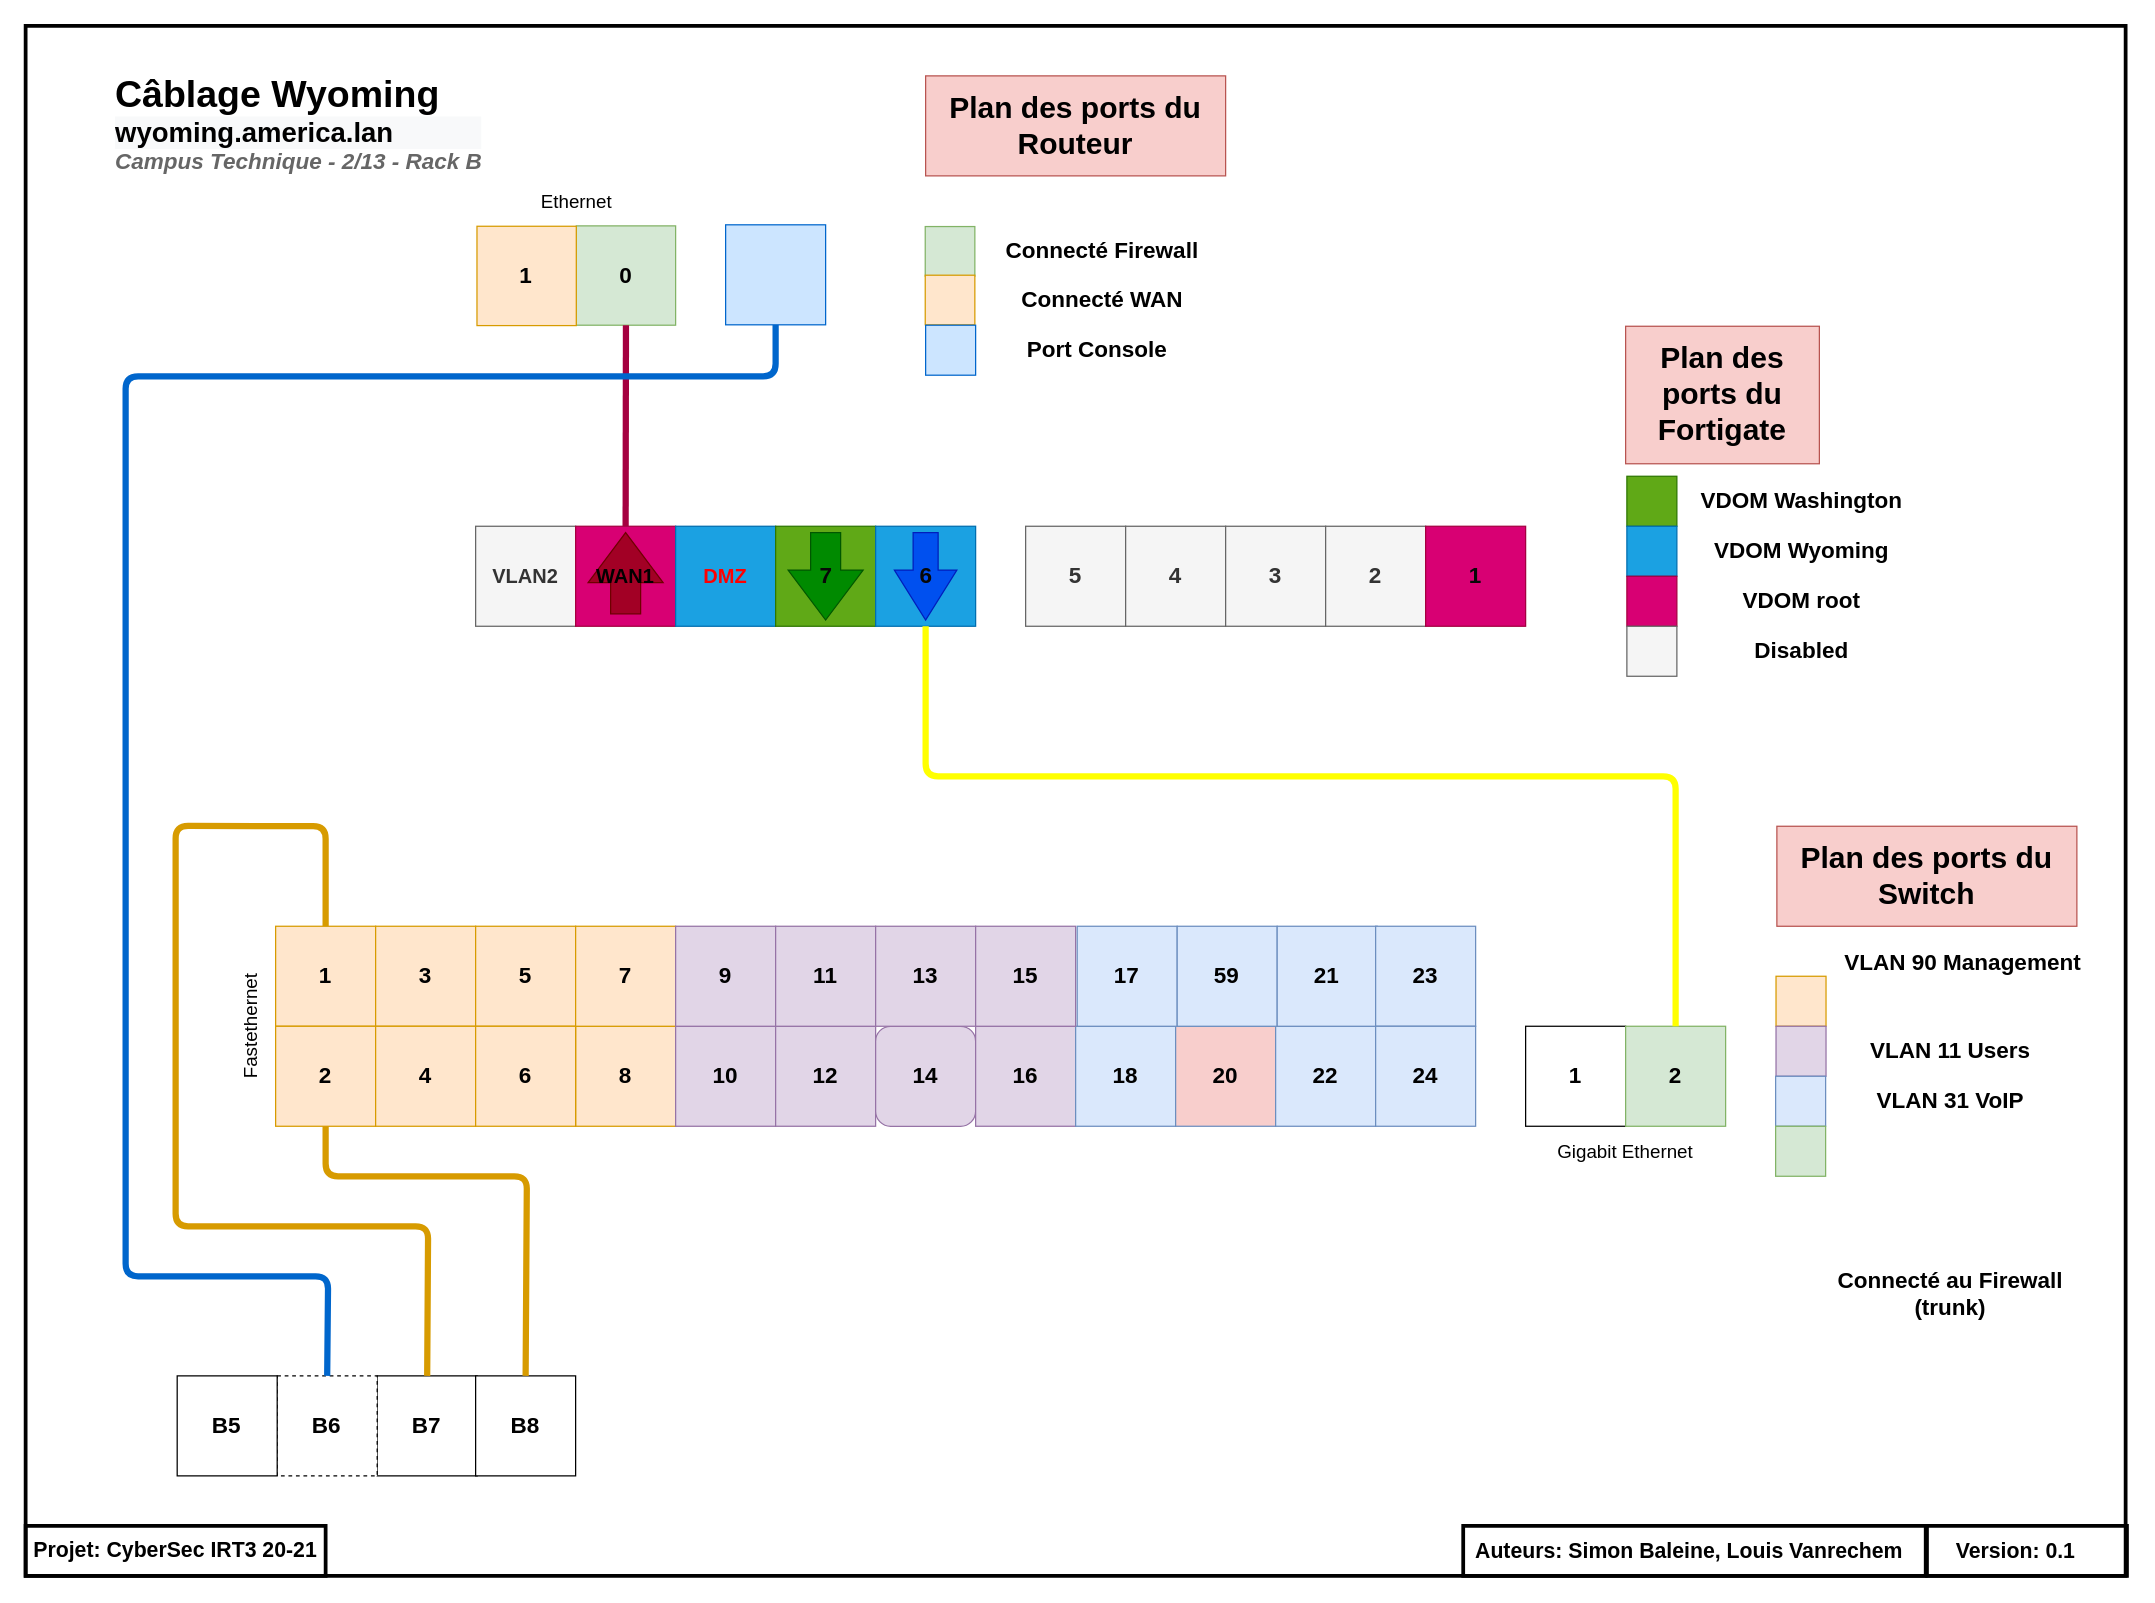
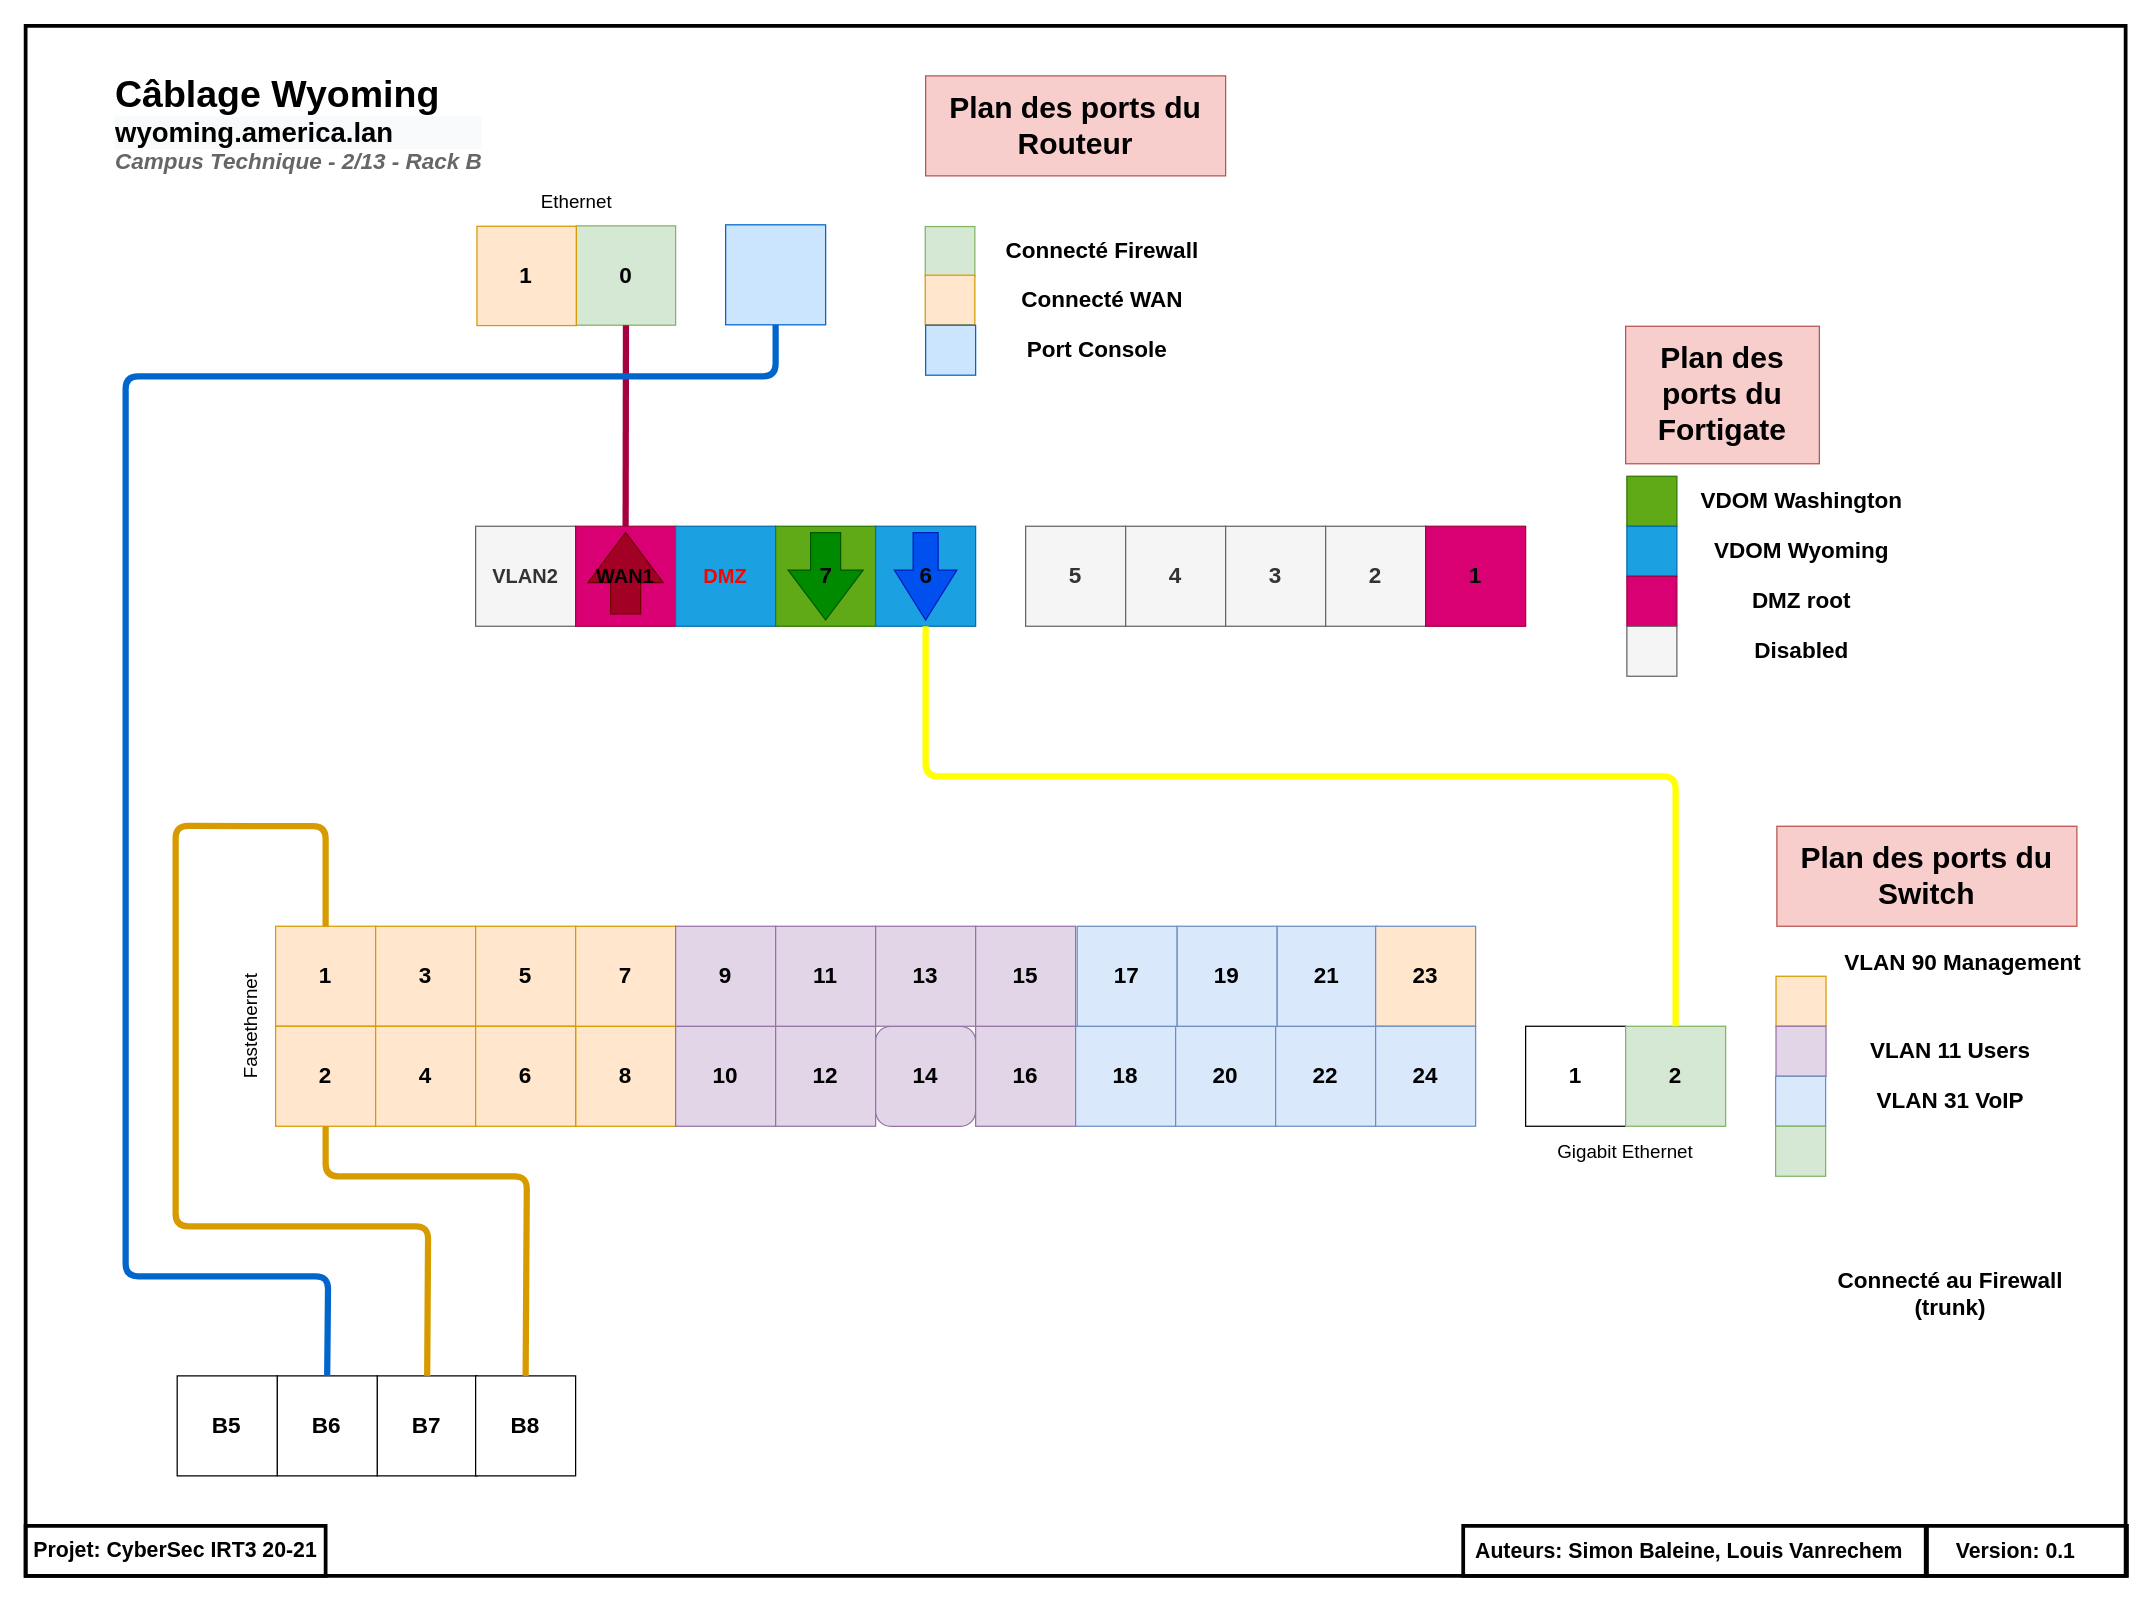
node "VDOM root": label "VDOM root" -> "DMZ root"
node "59": label "59" -> "19"
node "23": fillcolor #dae8fc -> #ffe6cc
node "20": fillcolor #f8cecc -> #dae8fc
node "B6": style dashed -> solid
